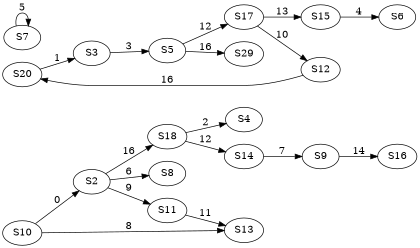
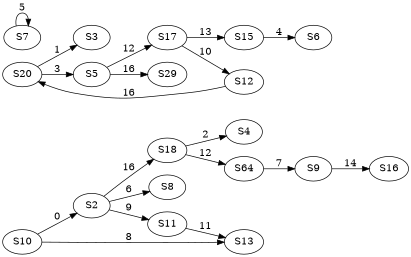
edge "S3" -> "S5": now "S20" -> "S5"
node "S14": label "S14" -> "S64"
